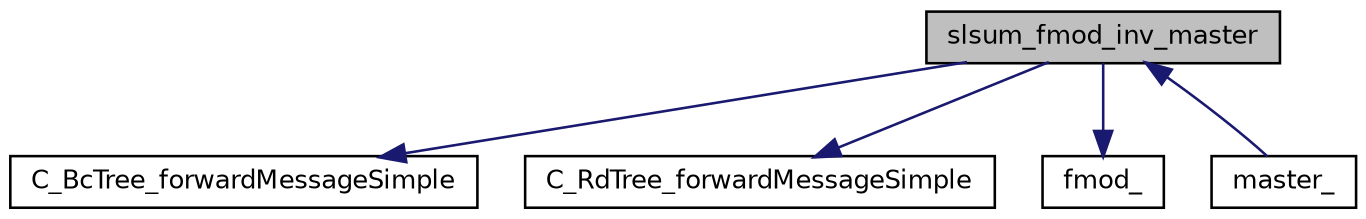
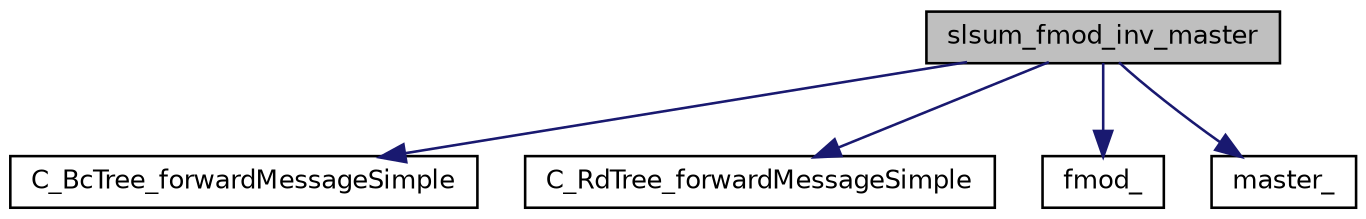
edge "master_" -> "slsum_fmod_inv_master": reversed
